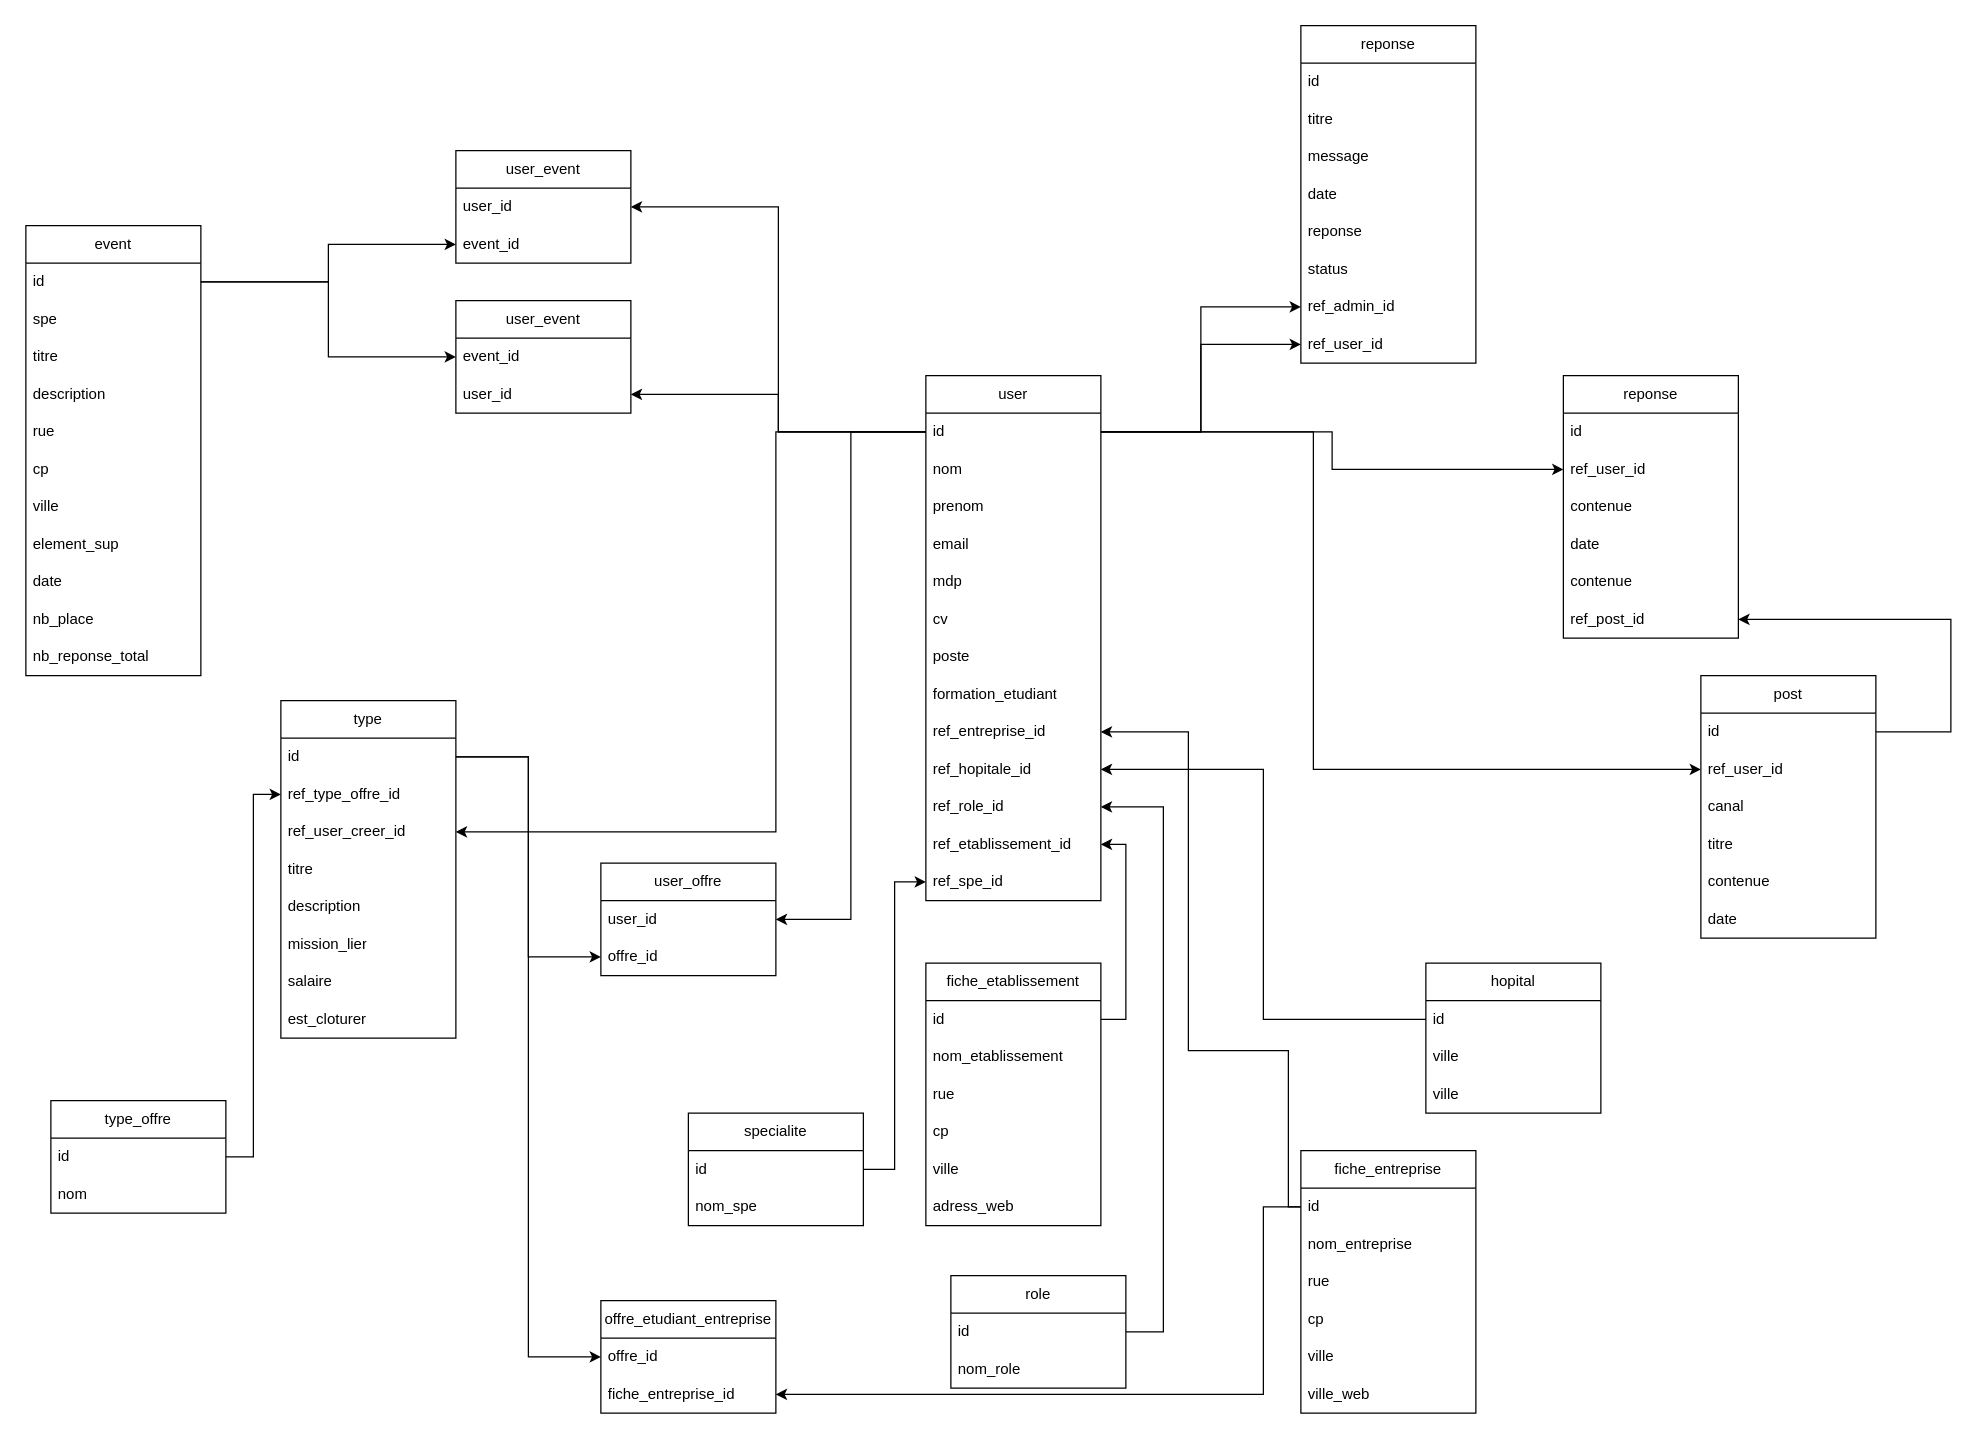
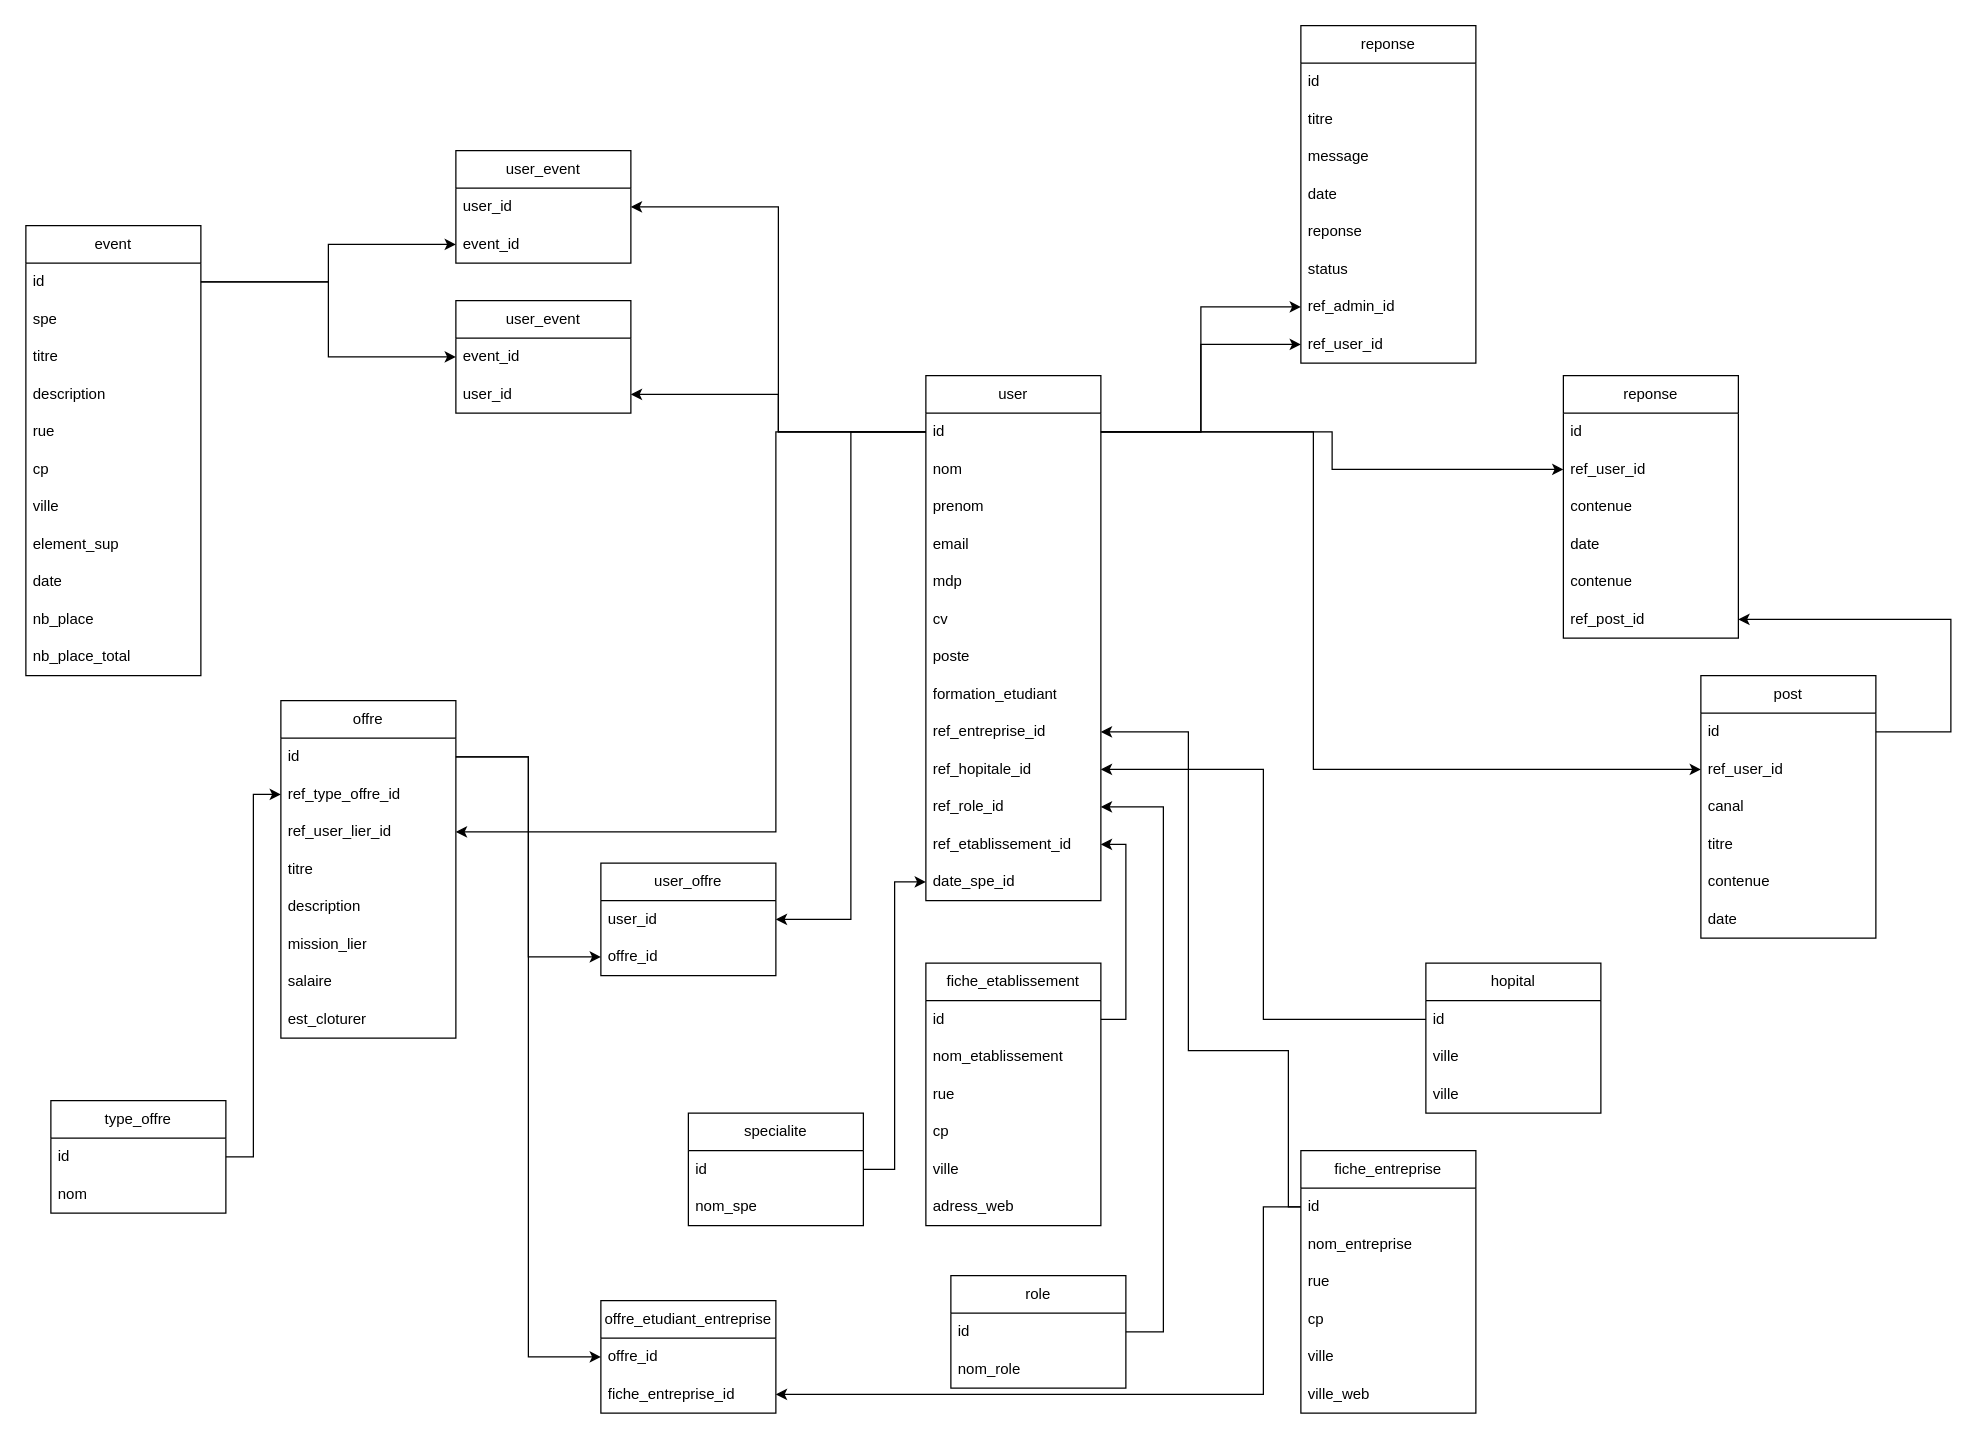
node "nb_reponse_total": label "nb_reponse_total" -> "nb_place_total"
node "type": label "type" -> "offre"
node "ref_user_creer_id": label "ref_user_creer_id" -> "ref_user_lier_id"
node "ref_spe_id": label "ref_spe_id" -> "date_spe_id"
